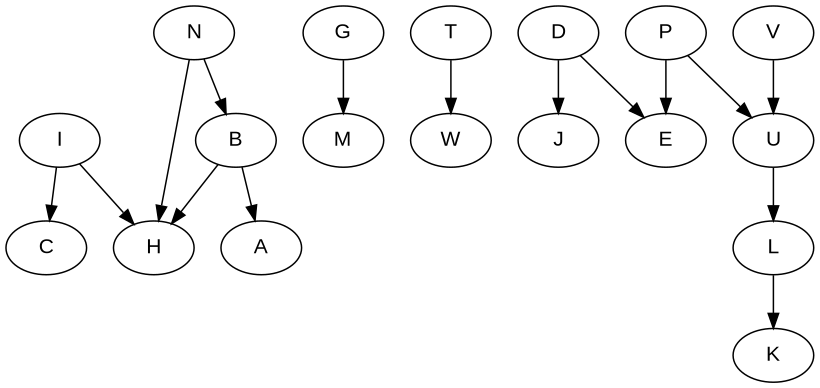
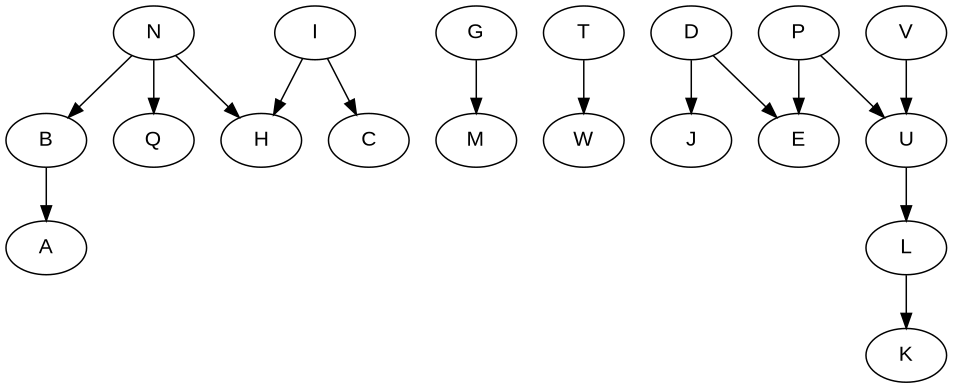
node "Q": added
edge "B" -> "H": removed
